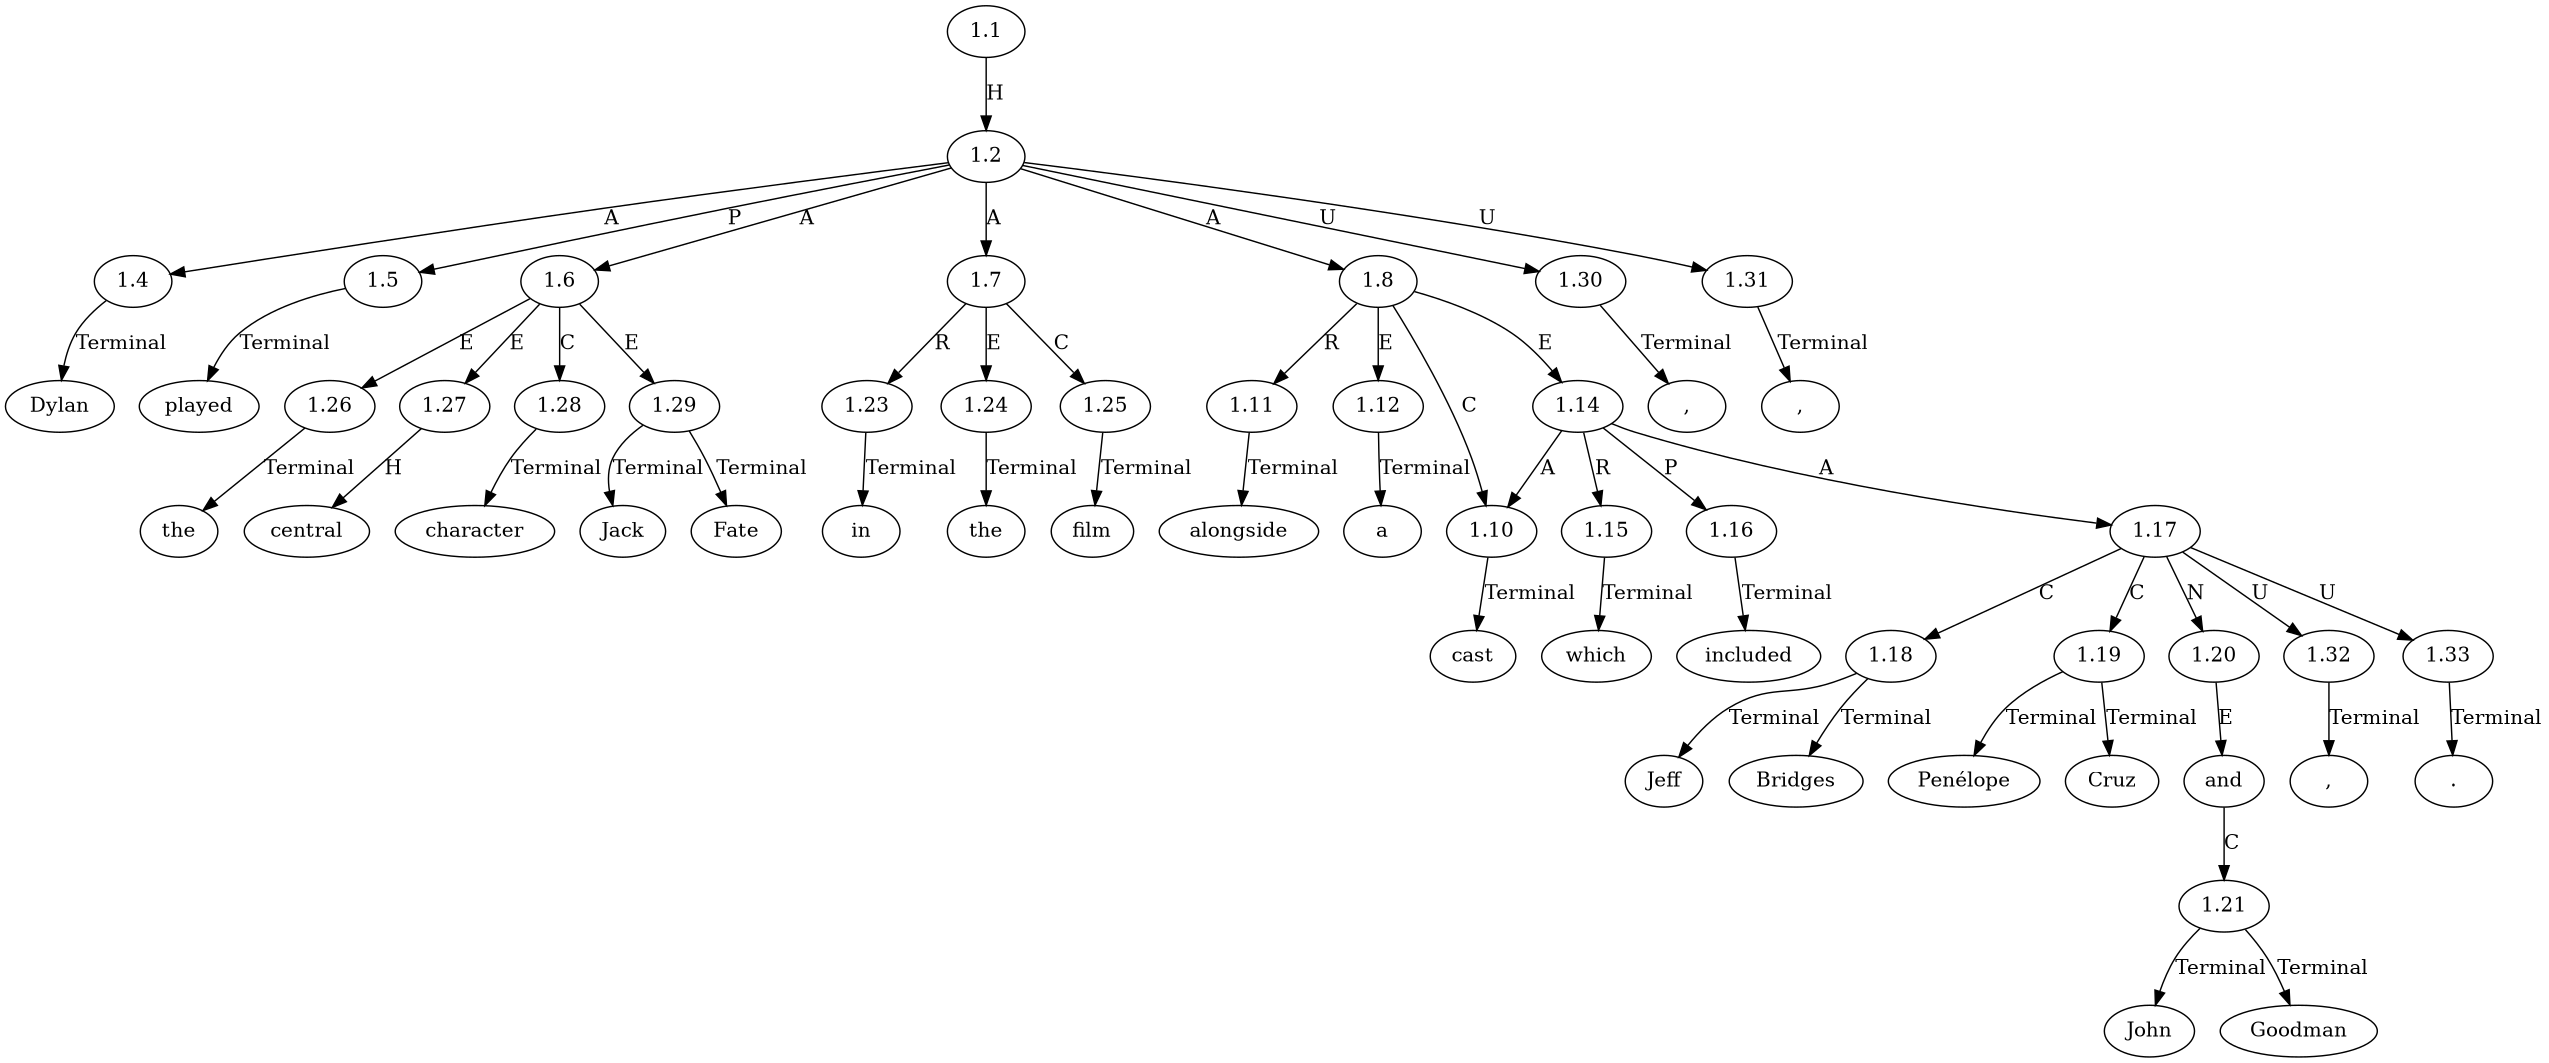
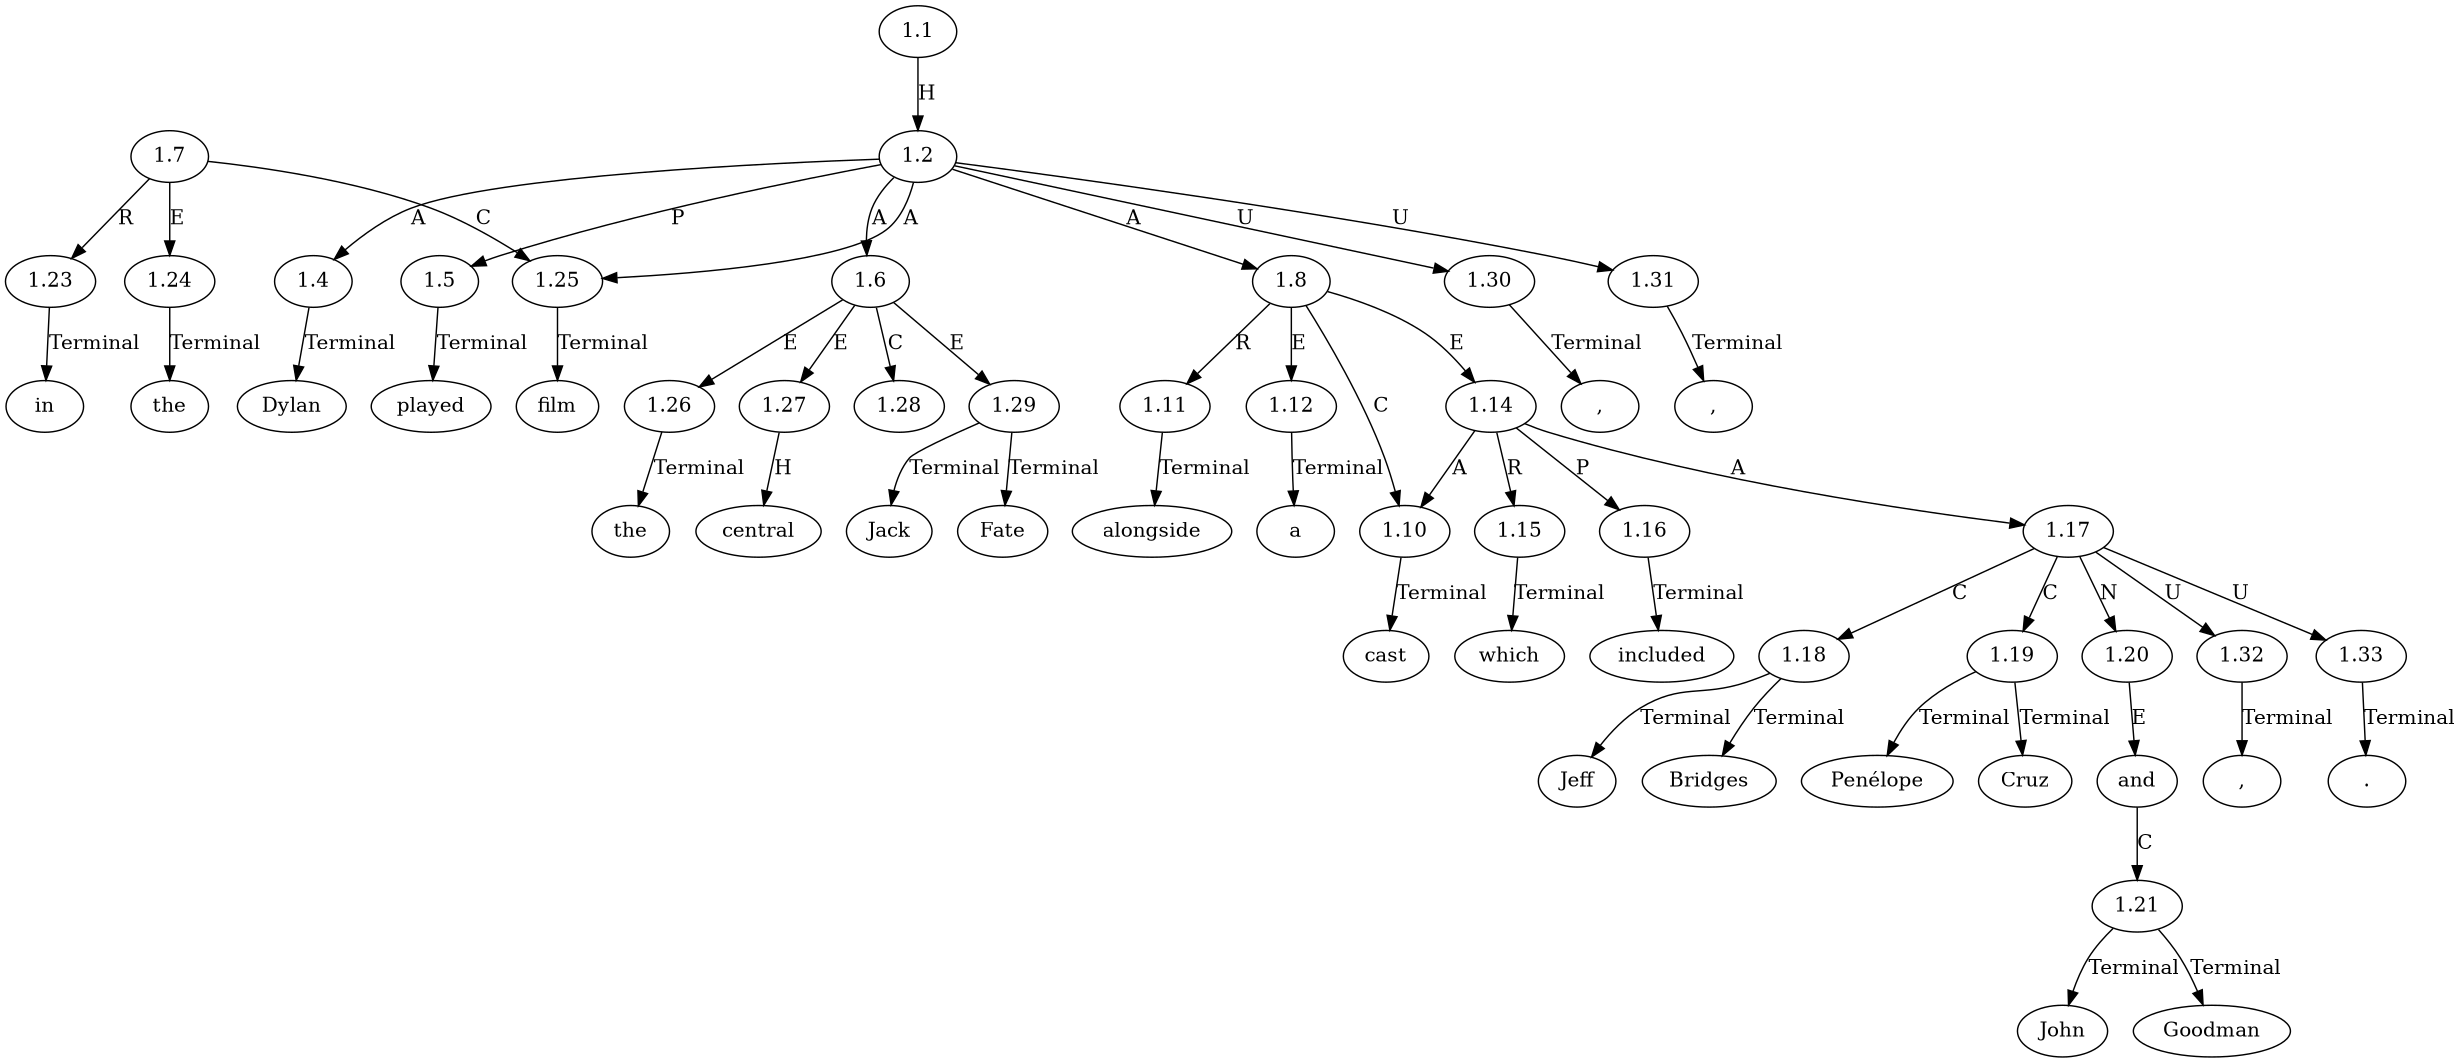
edge "1.2" -> "1.7": now "1.2" -> "1.25"
node "character": removed
